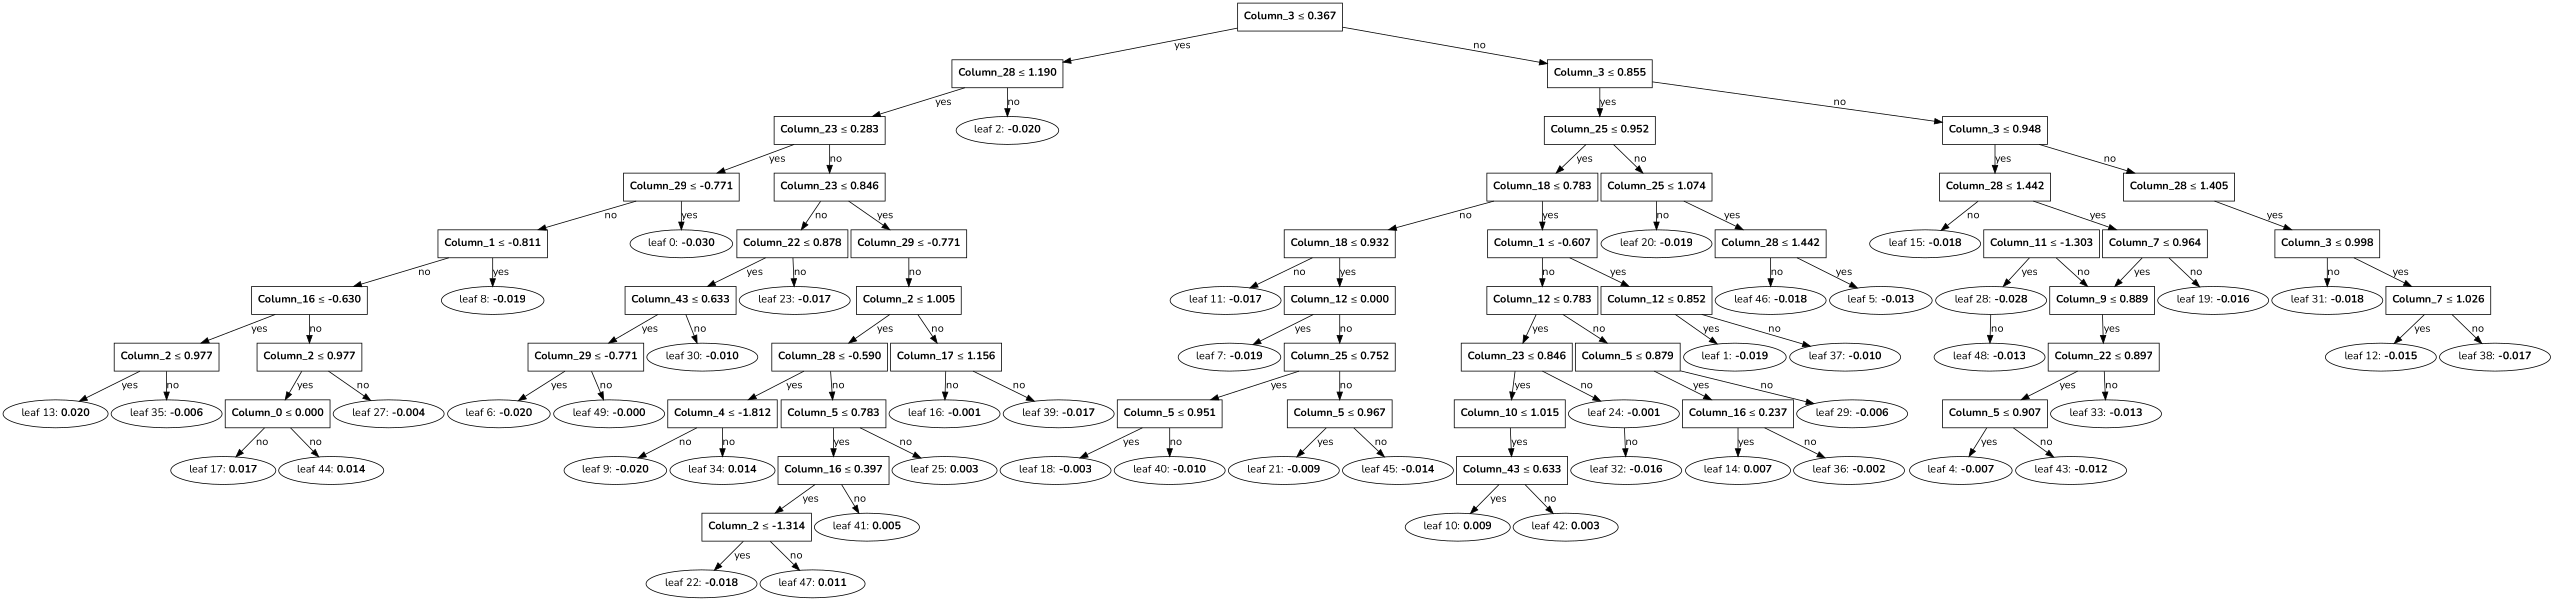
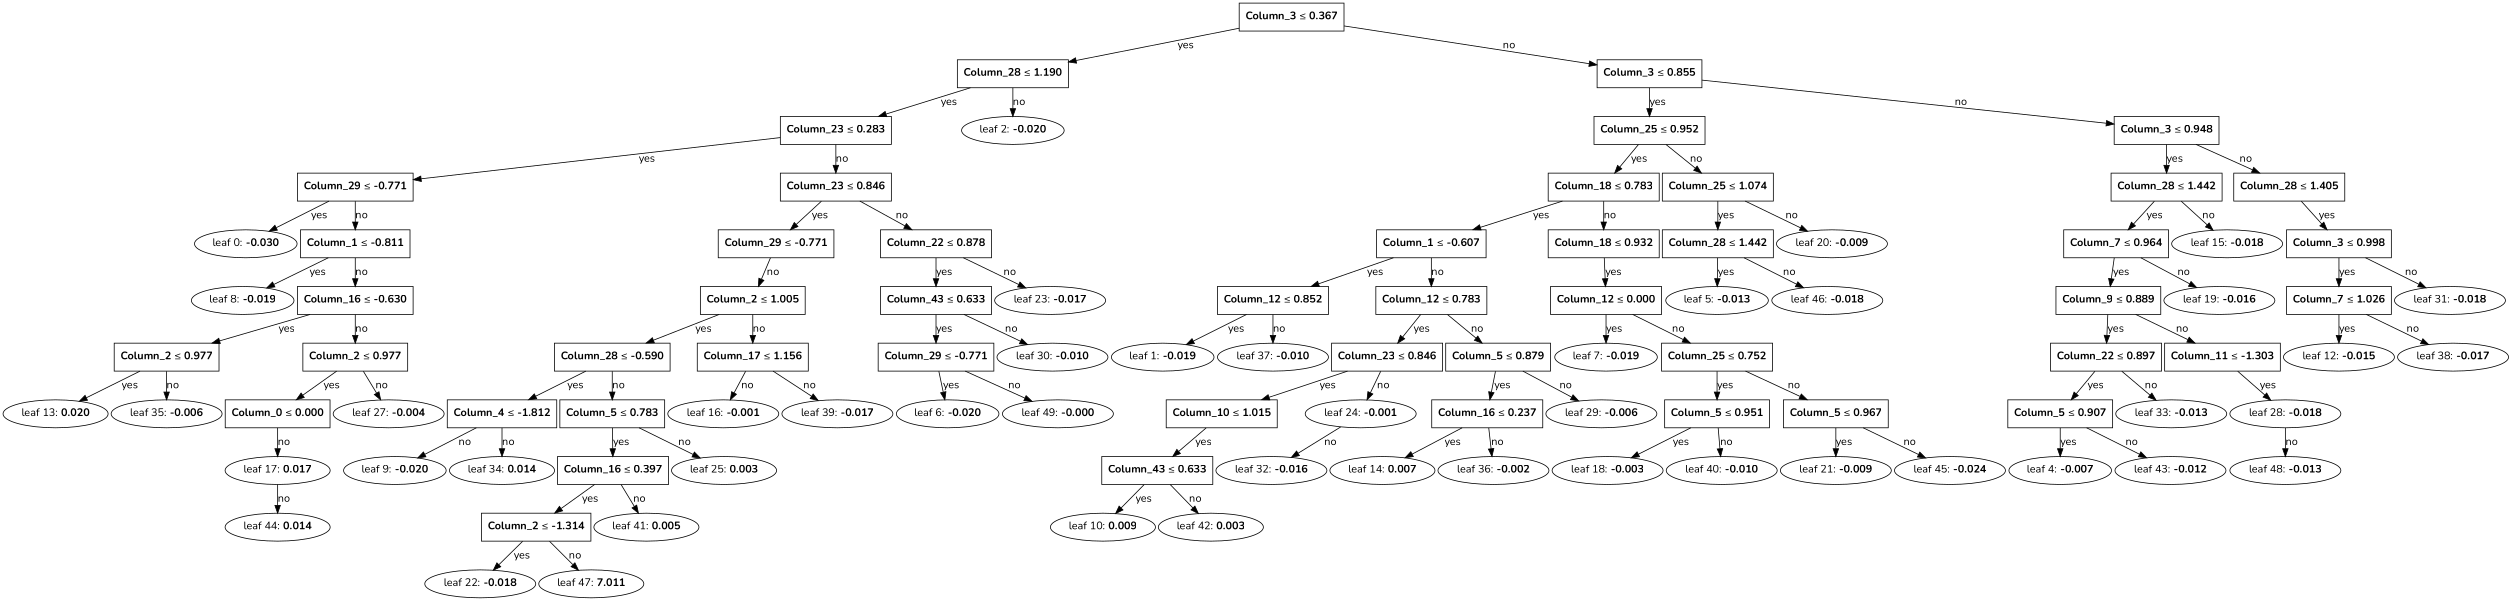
node "leaf 20:": text "-0.019" -> "-0.009"
edge "Column_11" -> "Column_9": reversed
node "leaf 28:": text "-0.028" -> "-0.018"
node "leaf 11:": removed
edge "Column_0" -> "leaf 44:": now "leaf 17:" -> "leaf 44:"
node "leaf 45:": text "-0.014" -> "-0.024"
node "leaf 47:": text "0.011" -> "7.011"
